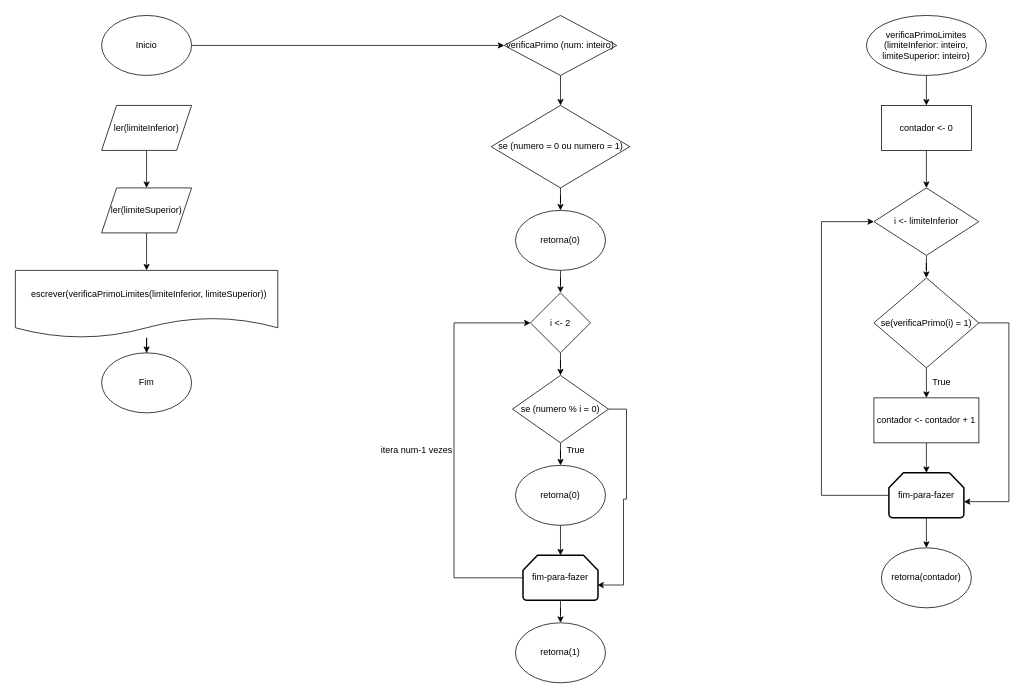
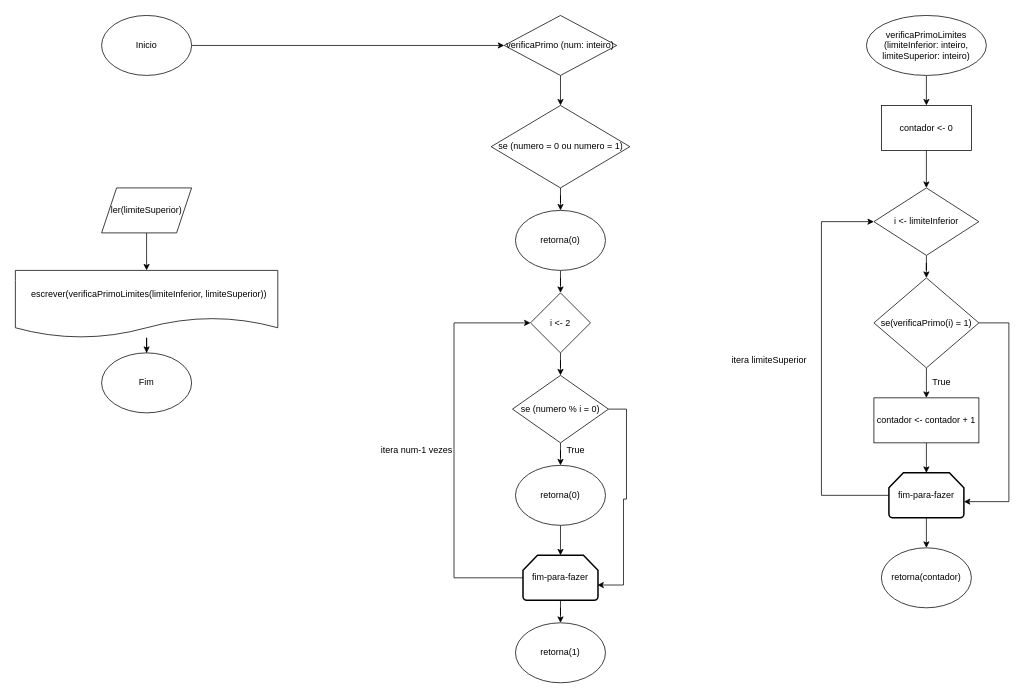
node "ler(limiteInferior)": removed
edge "ler(limiteInferior)" -> "ler(limiteSuperior)": removed
node "itera limiteSuperior": added
